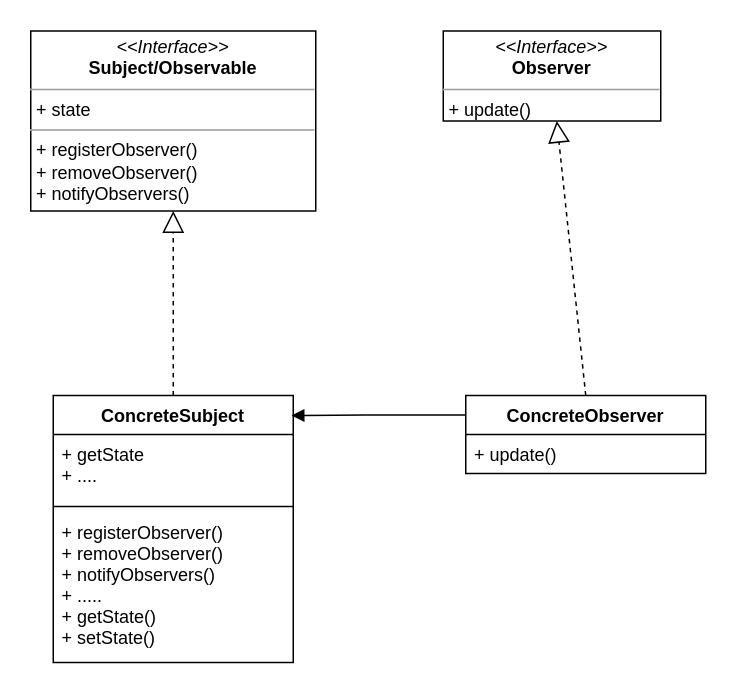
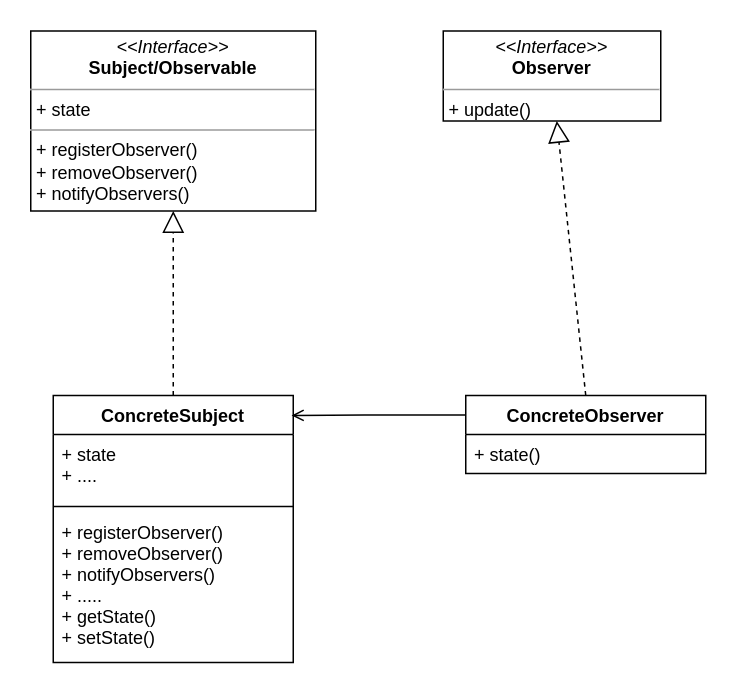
edge "ConcreteObserver" -> "ConcreteSubject": arrowhead block -> open
node "+ getState + ....": label "+ getState + ...." -> "+ state + ...."
node "+ update()": label "+ update()" -> "+ state()"
